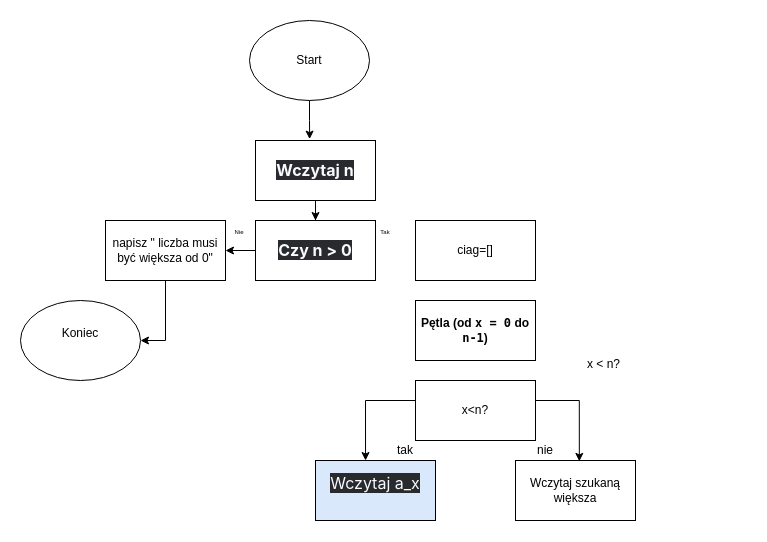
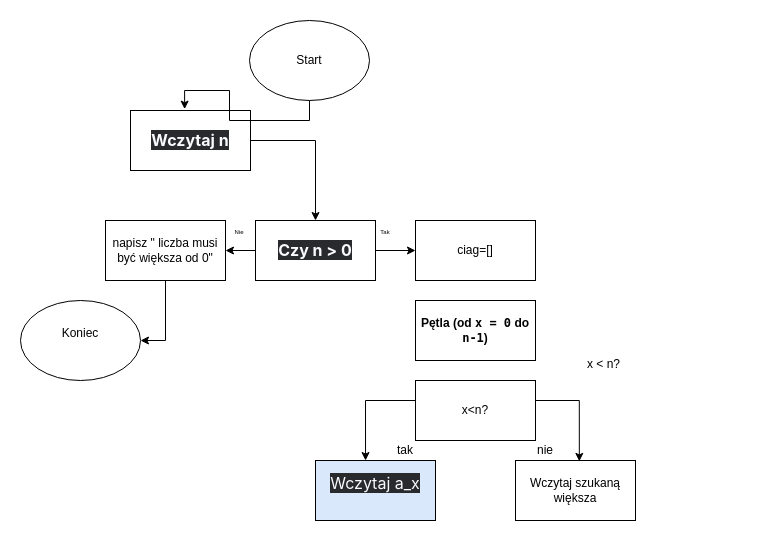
node "Wczytaj n": moved (316, 171) -> (191, 141)
edge "Czy n > 0" -> "ciag=[]": added
